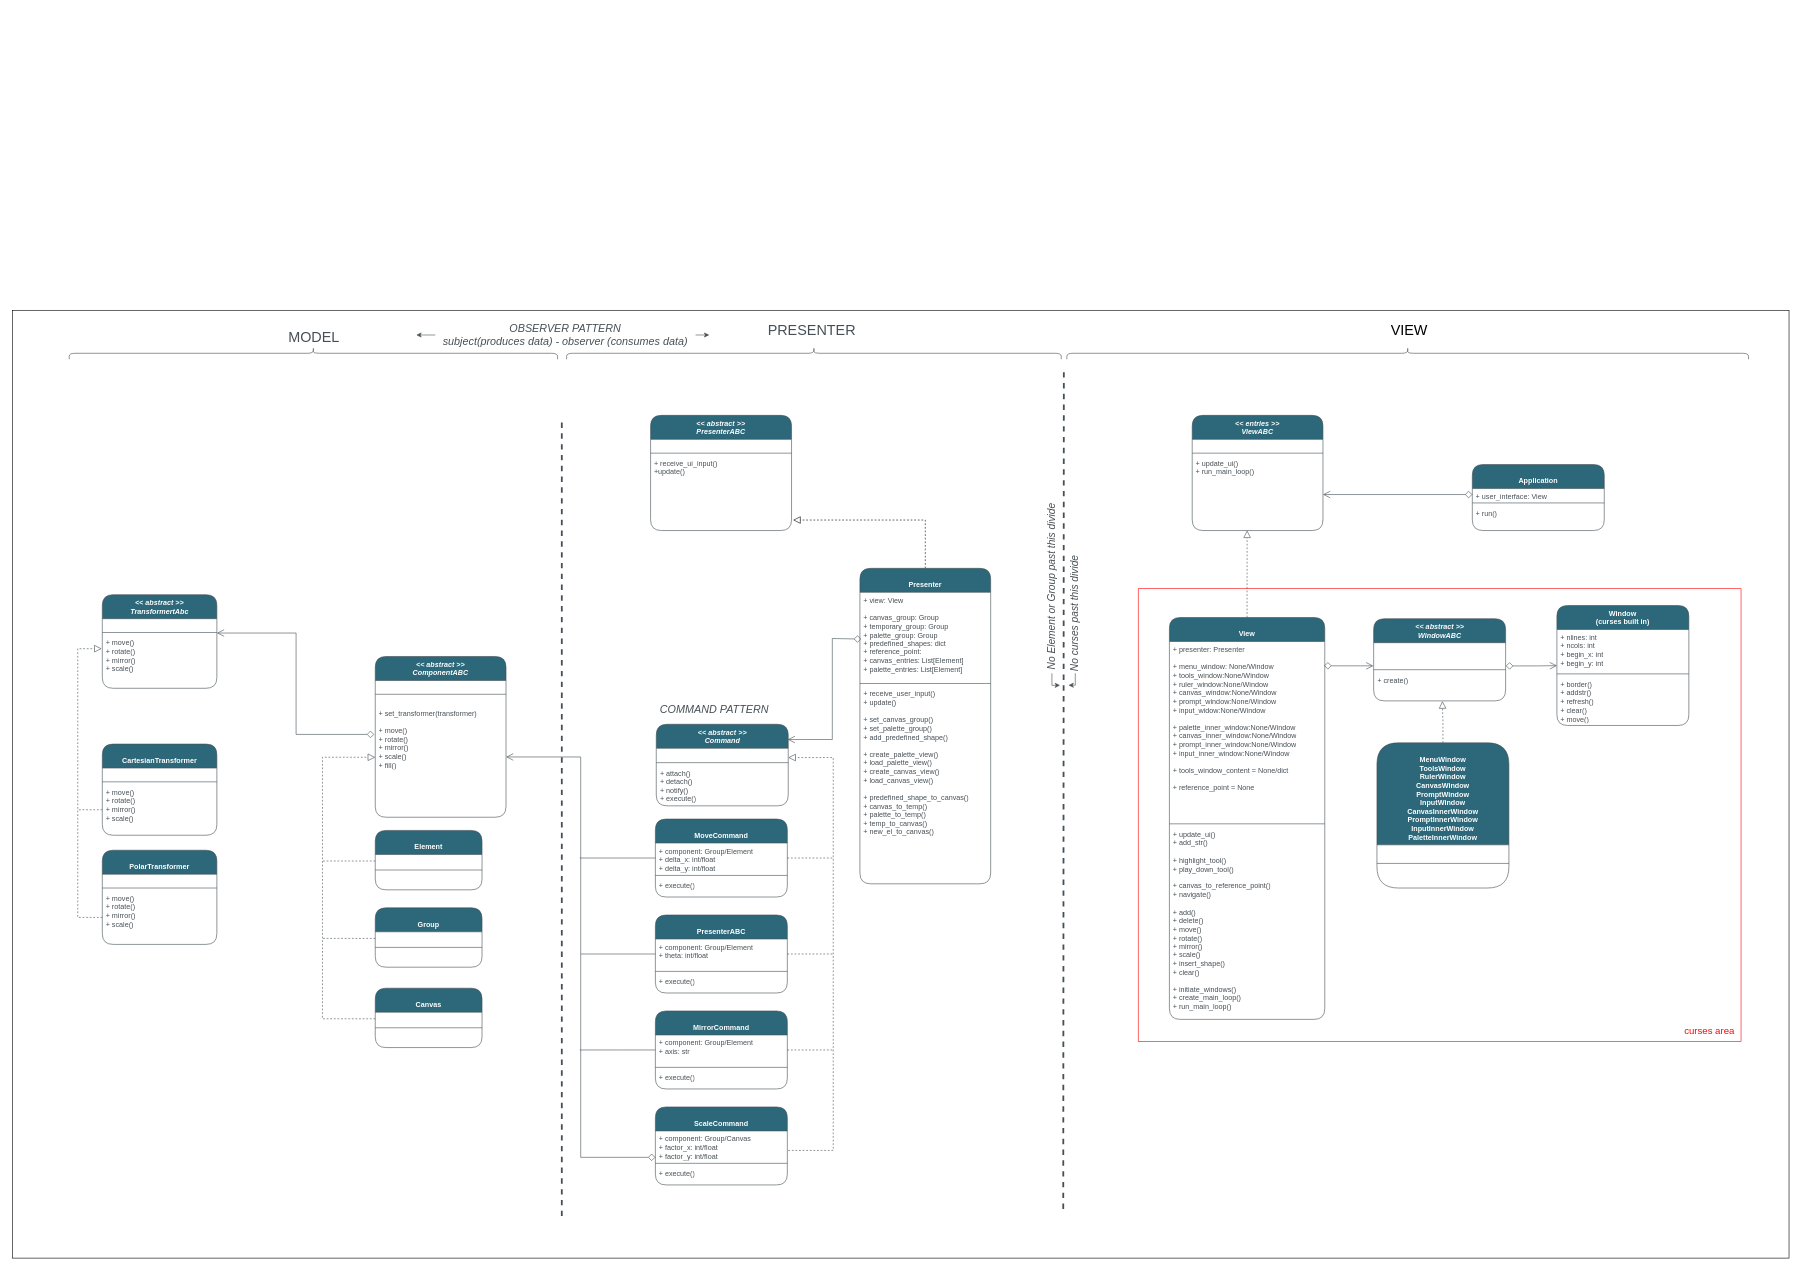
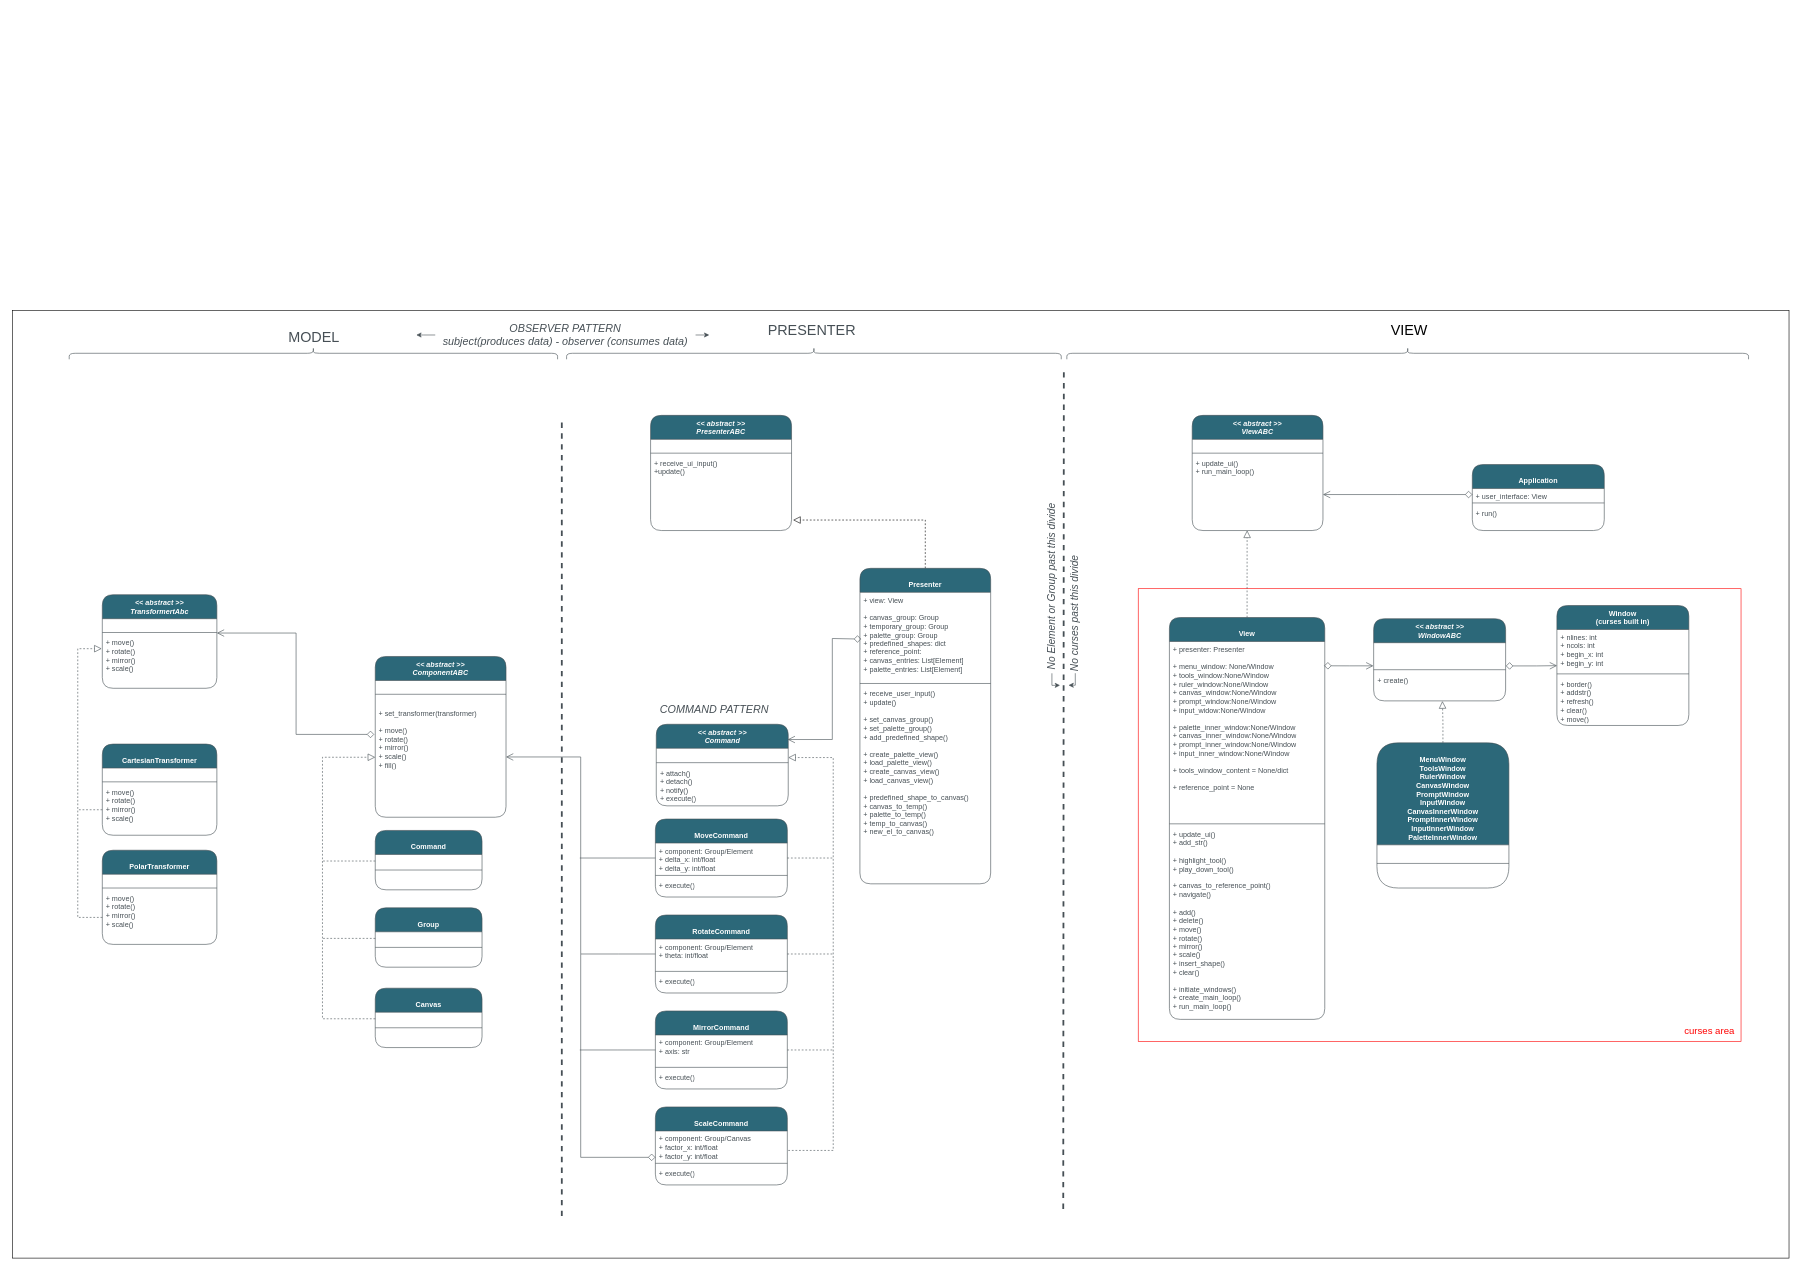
node "<< entries >>ViewABC": label "<< entries >>ViewABC" -> "<< abstract >>ViewABC"
node "Element": label "Element" -> "Command"
node "PresenterABC": label "PresenterABC" -> "RotateCommand"
